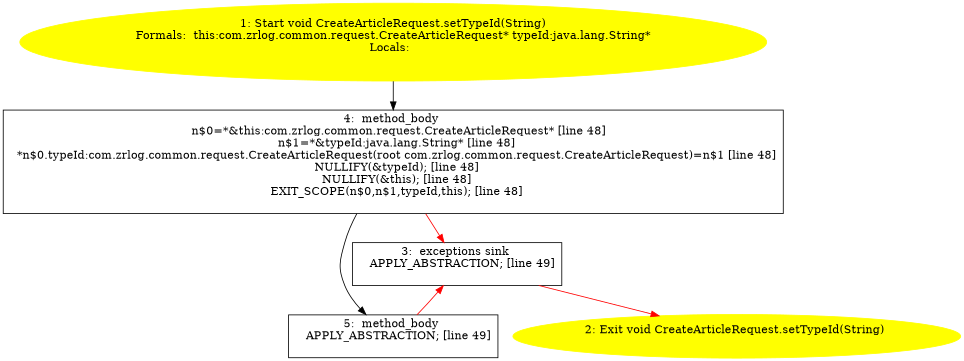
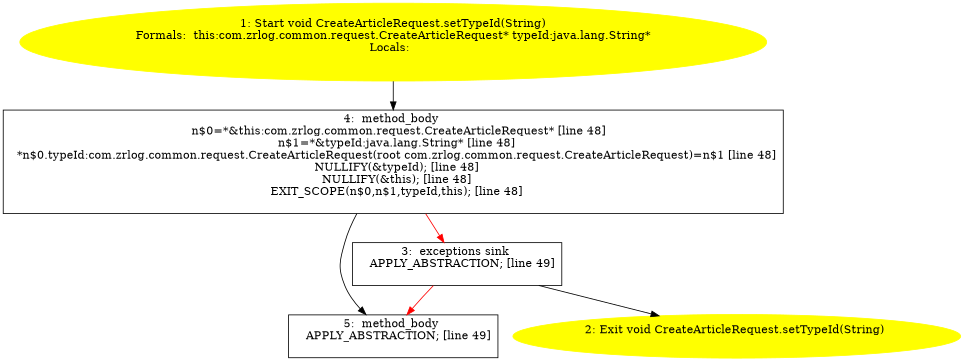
edge "3:  exceptions sink APPLY_ABSTRACTION; [line 49]" -> "2: Exit void CreateArticleRequest.setTypeId(String)": color red -> black
edge "5:  method_body APPLY_ABSTRACTION; [line 49]" -> "3:  exceptions sink APPLY_ABSTRACTION; [line 49]": reversed
